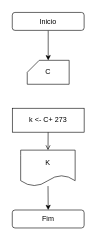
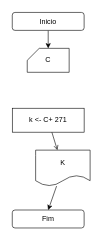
node "C": moved (48, 72) -> (48, 60)
node "k <- C+ 273": label "k <- C+ 273" -> "k <- C+ 271"
node "K": moved (48, 168) -> (63, 168)
